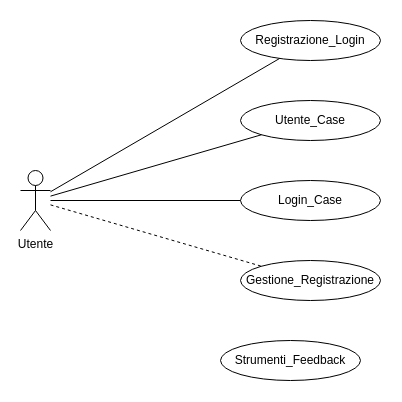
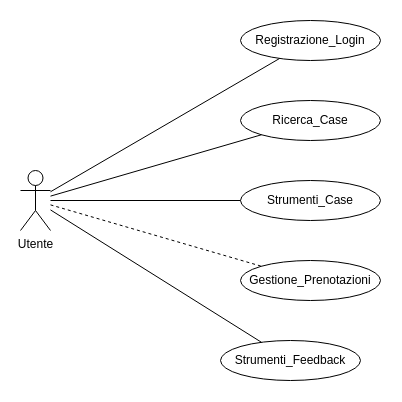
node "Utente_Case": label "Utente_Case" -> "Ricerca_Case"
node "Login_Case": label "Login_Case" -> "Strumenti_Case"
edge "Utente" -- "Strumenti_Feedback": added
node "Gestione_Registrazione": label "Gestione_Registrazione" -> "Gestione_Prenotazioni"
